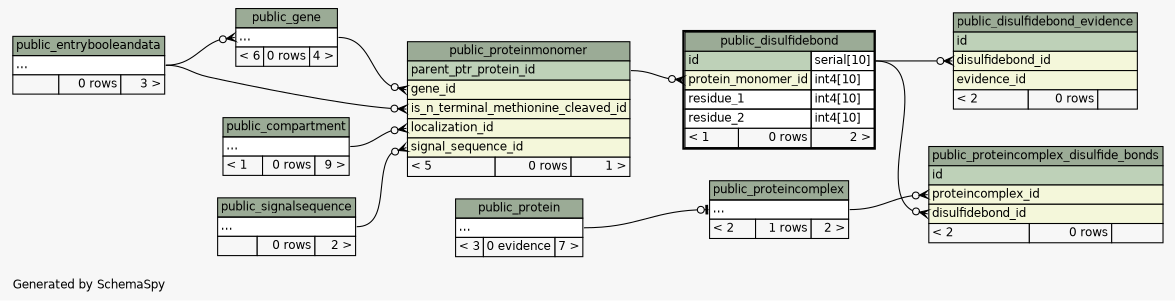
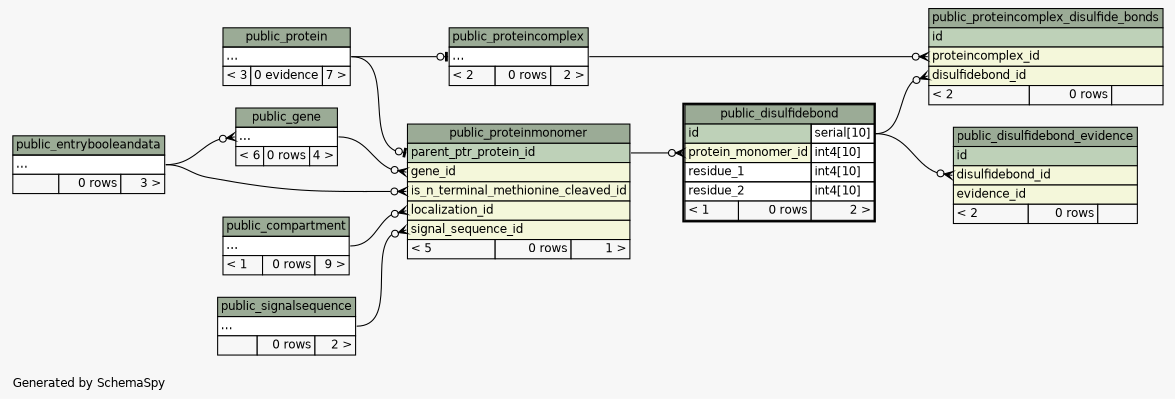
edge "public_protein" -> "public_proteinmonomer": added
node "public_proteincomplex": text "1 rows" -> "0 rows"
